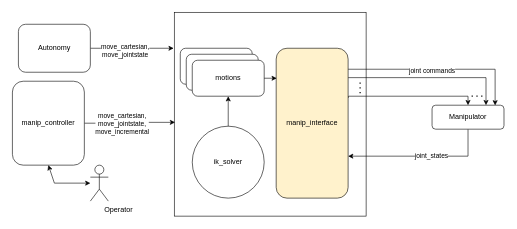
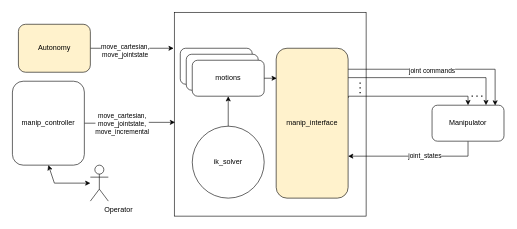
node "Autonomy": fillcolor #ffffff -> #fff2cc
node "Manipulator": size 72x24 -> 72x36
